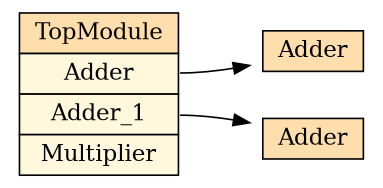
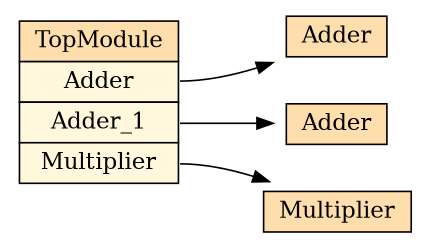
node "Multiplier": added
